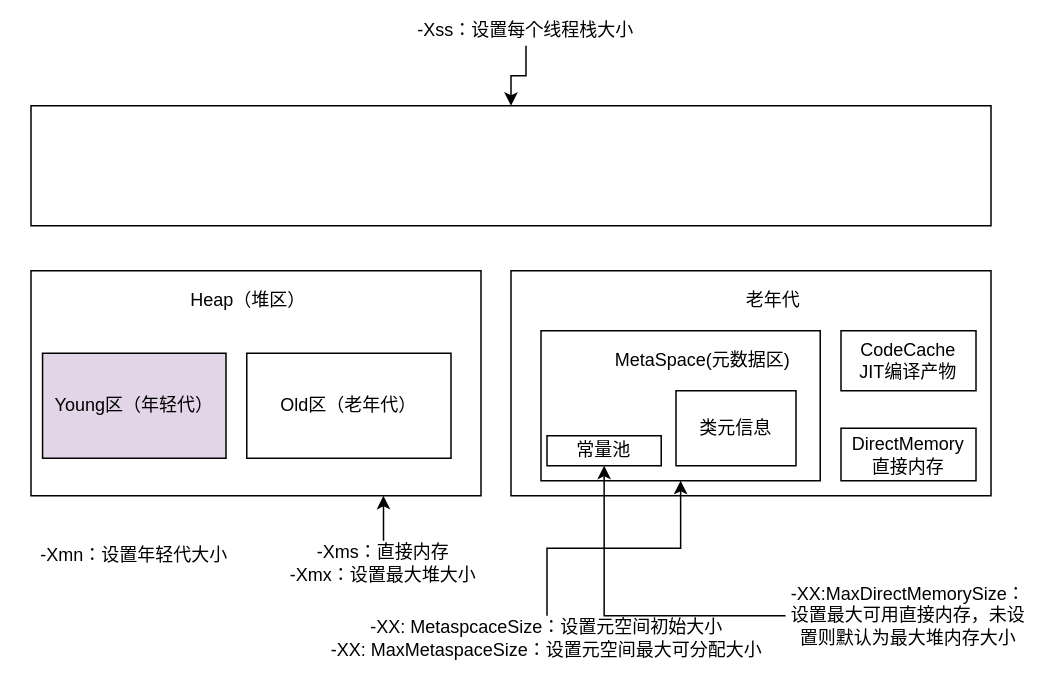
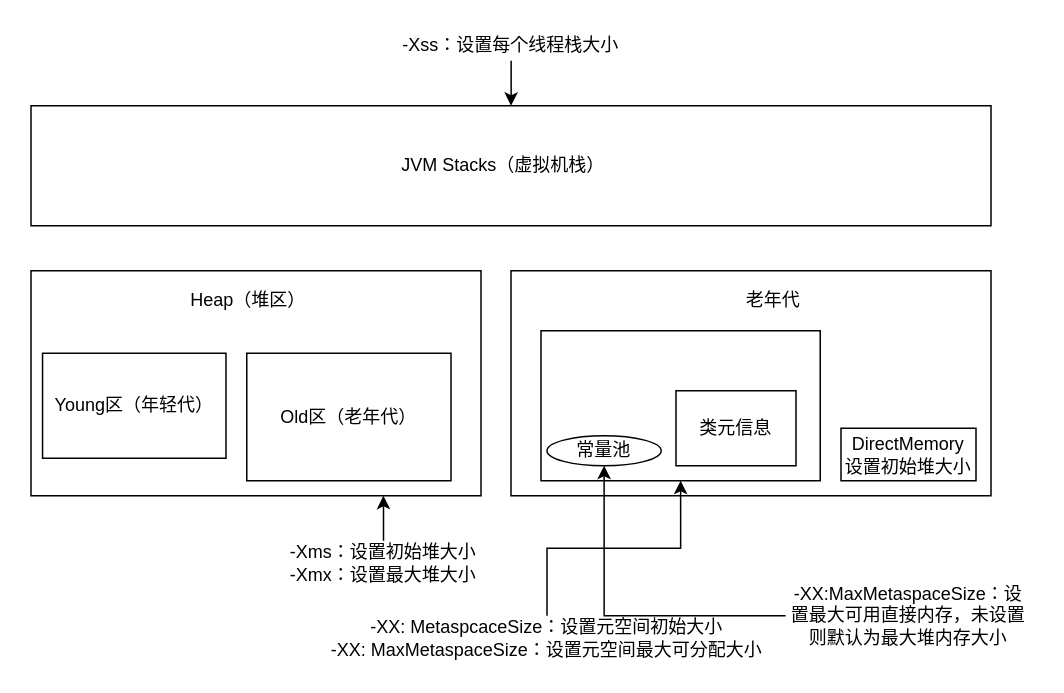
node "-Xss：设置每个线程栈大小": moved (526, 31) -> (511, 46)
node "JVM Stacks（虚拟机栈）": added
node "MetaSpace(元数据区)": removed
node "CodeCache JIT编译产物": removed
node "Young区（年轻代）": fillcolor #e1d5e7 -> #ffffff
node "Old区（老年代）": size 204x105 -> 204x128
node "常量池": shape rectangle -> ellipse
node "DirectMemory 直接内存": label "DirectMemory 直接内存" -> "DirectMemory 设置初始堆大小"
node "-Xmn：设置年轻代大小": removed
node "-Xms：直接内存 -Xmx：设置最大堆大小": label "-Xms：直接内存 -Xmx：设置最大堆大小" -> "-Xms：设置初始堆大小 -Xmx：设置最大堆大小"
node "-XX:MaxDirectMemorySize：设置最大可用直接内存，未设置则默认为最大堆内存大小": label "-XX:MaxDirectMemorySize：设置最大可用直接内存，未设置则默认为最大堆内存大小" -> "-XX:MaxMetaspaceSize：设置最大可用直接内存，未设置则默认为最大堆内存大小"
